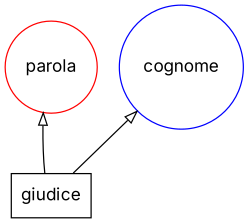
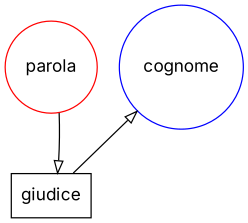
edge "giudice" -> "parola": reversed
